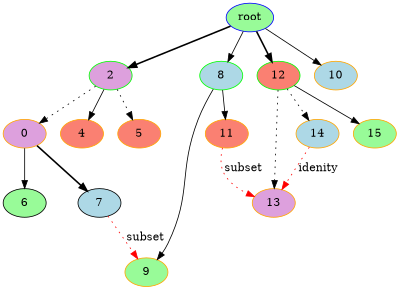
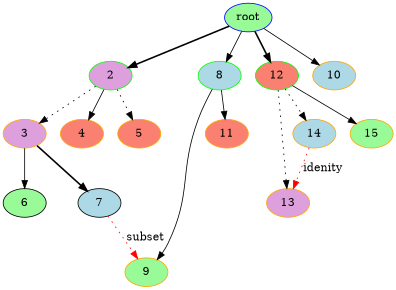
node "0": label "0" -> "3"
edge "11" -> "13": removed, label "subset"
